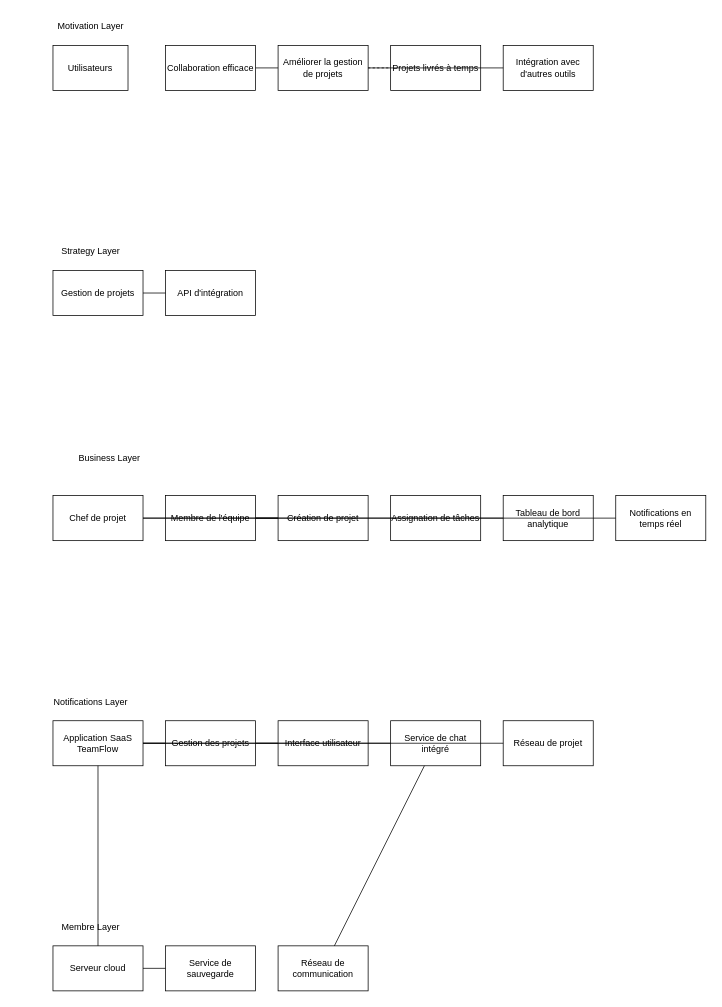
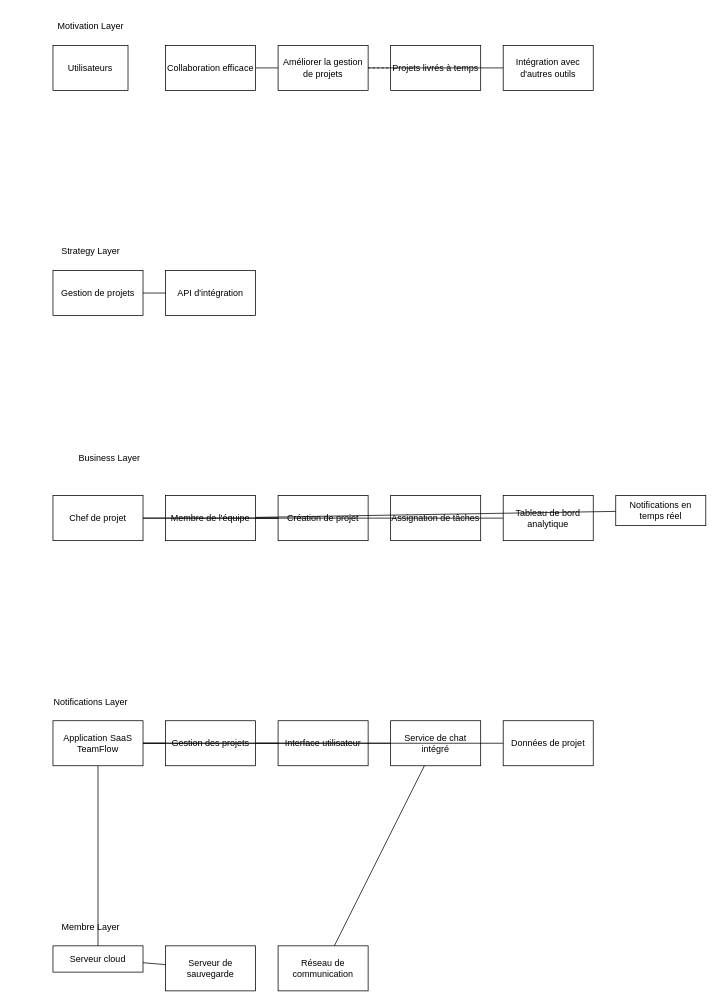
node "Notifications en temps réel": size 90x45 -> 90x30
node "Réseau de projet": label "Réseau de projet" -> "Données de projet"
node "Serveur cloud": size 90x45 -> 90x26
node "Service de sauvegarde": label "Service de sauvegarde" -> "Serveur de sauvegarde"
